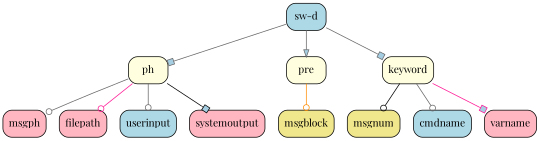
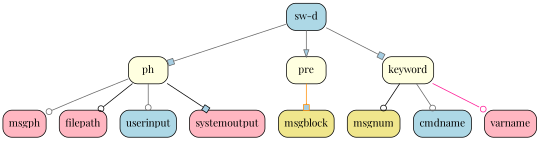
edge "pre" -> "msgblock": arrowhead odot -> box
edge "ph" -> "filepath": color deeppink -> black
edge "keyword" -> "varname": arrowhead box -> odot
